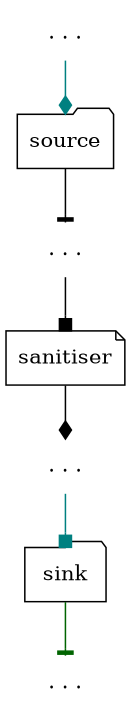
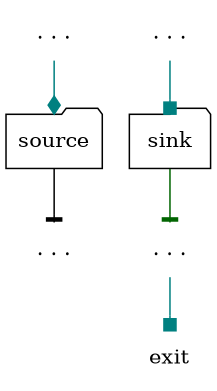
node "sanitiser": removed
node "exit": added
